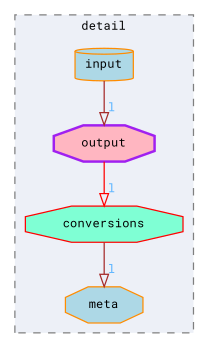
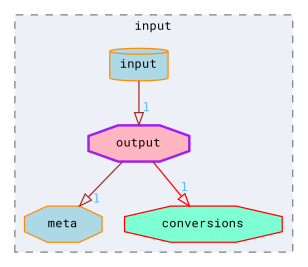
cluster "detail": label "detail" -> "input"
edge "conversions" -> "meta": now "output" -> "meta"
